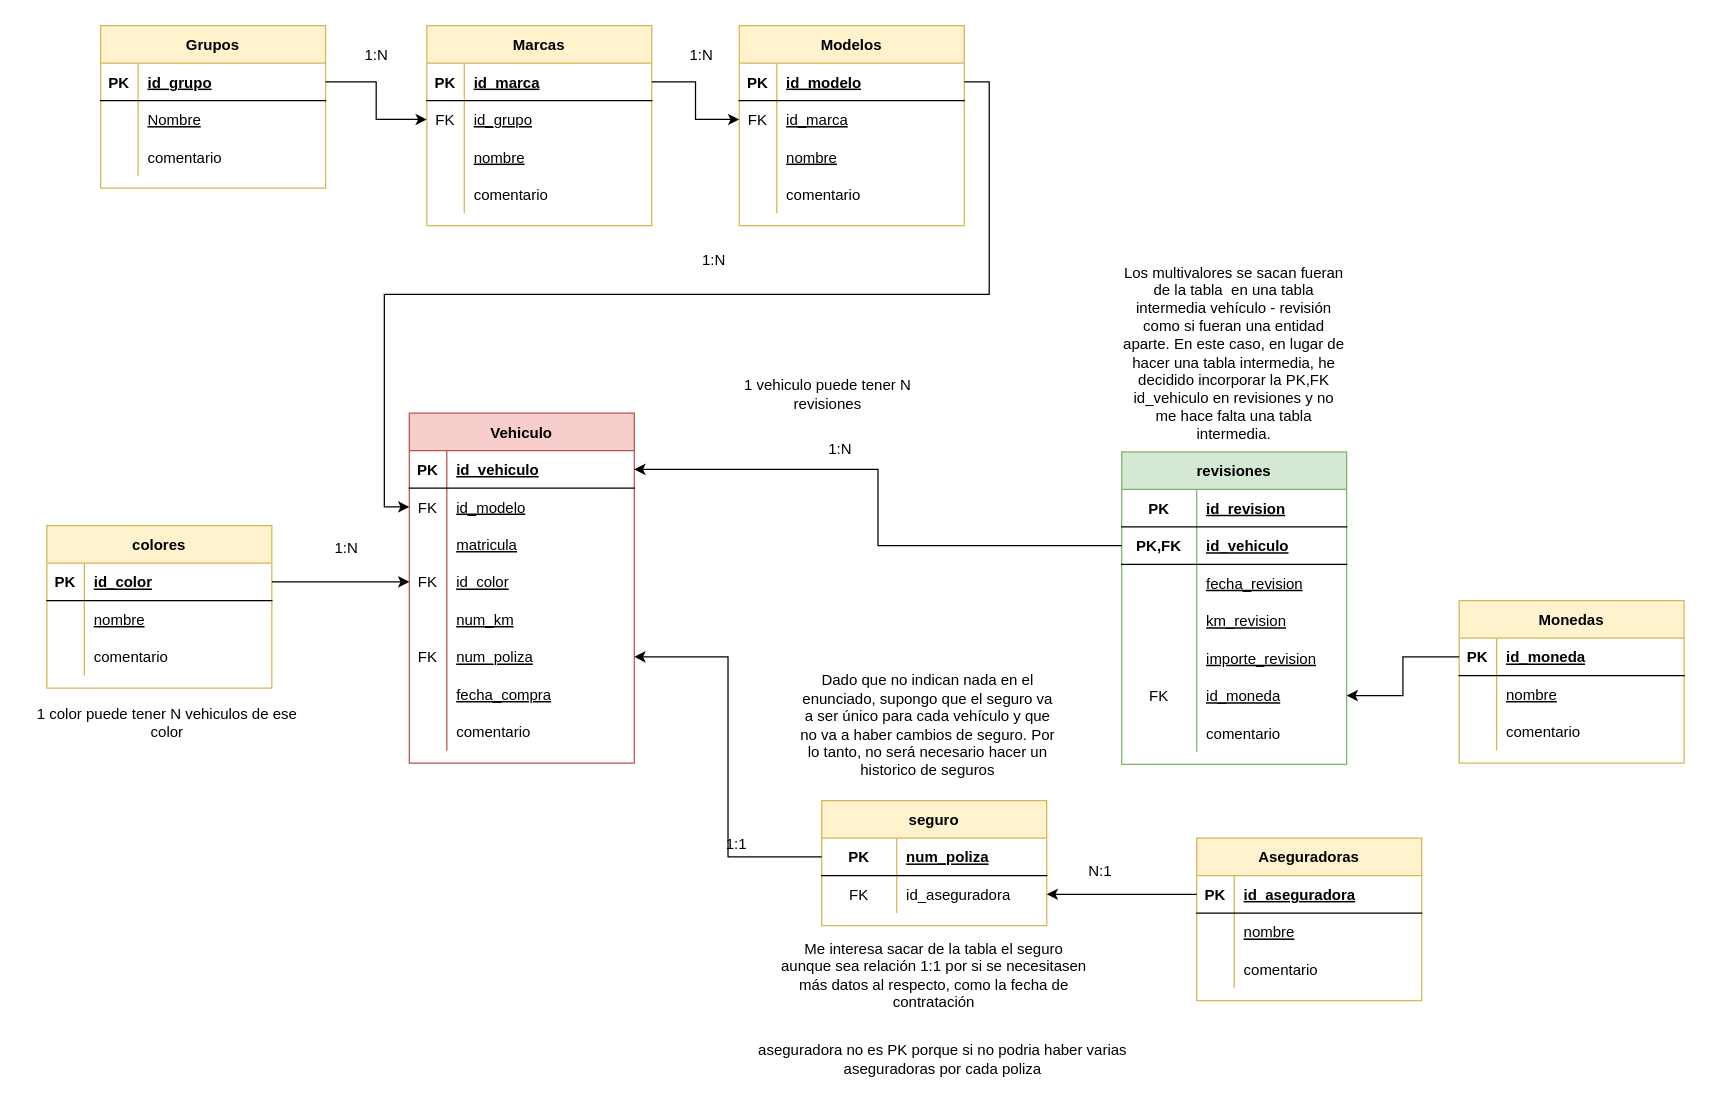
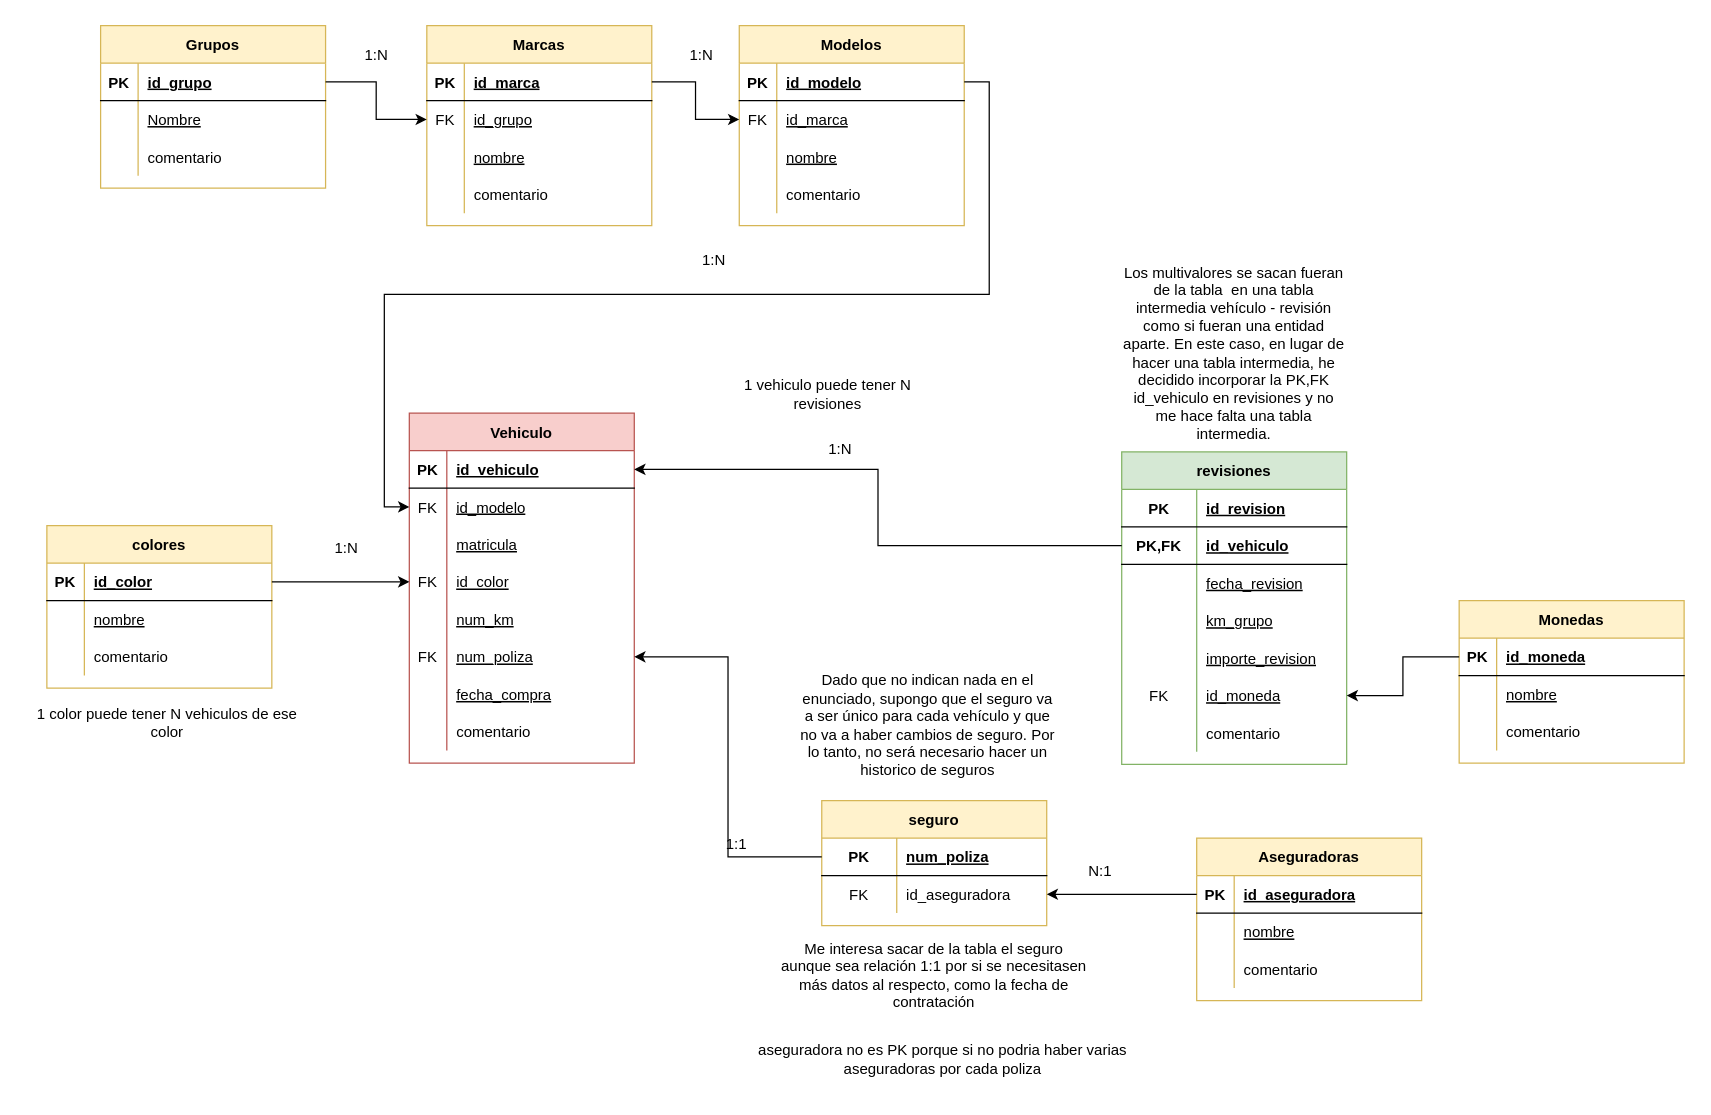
node "km_revision": label "km_revision" -> "km_grupo"
